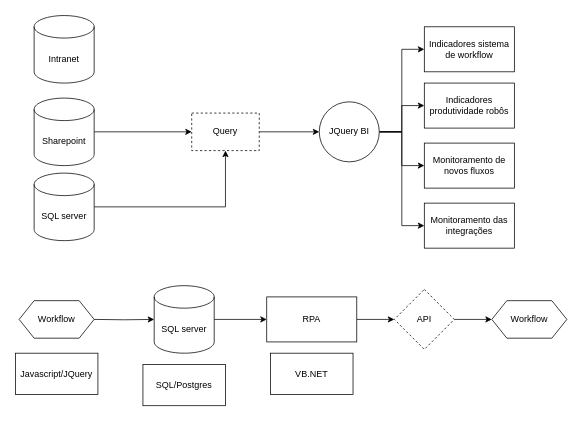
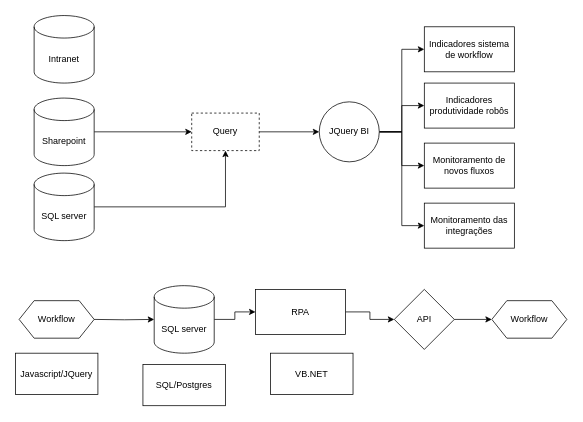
node "RPA": moved (312, 319) -> (300, 312)
node "API": style dashed -> solid
